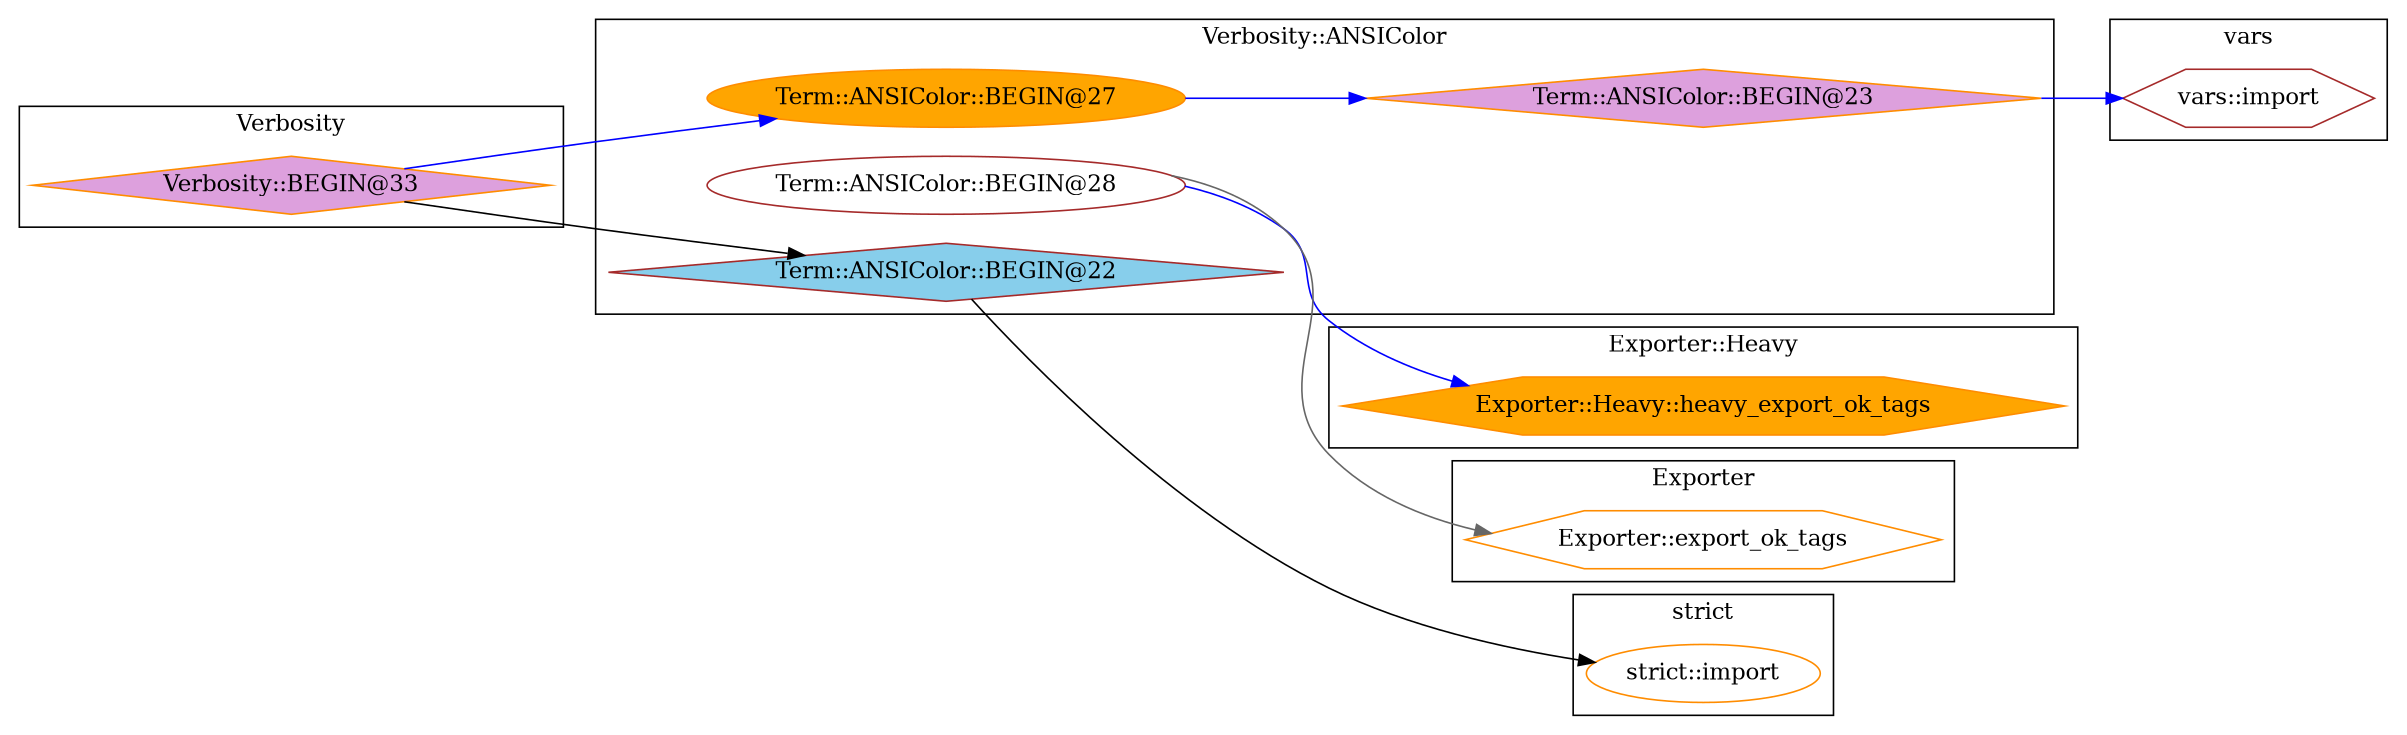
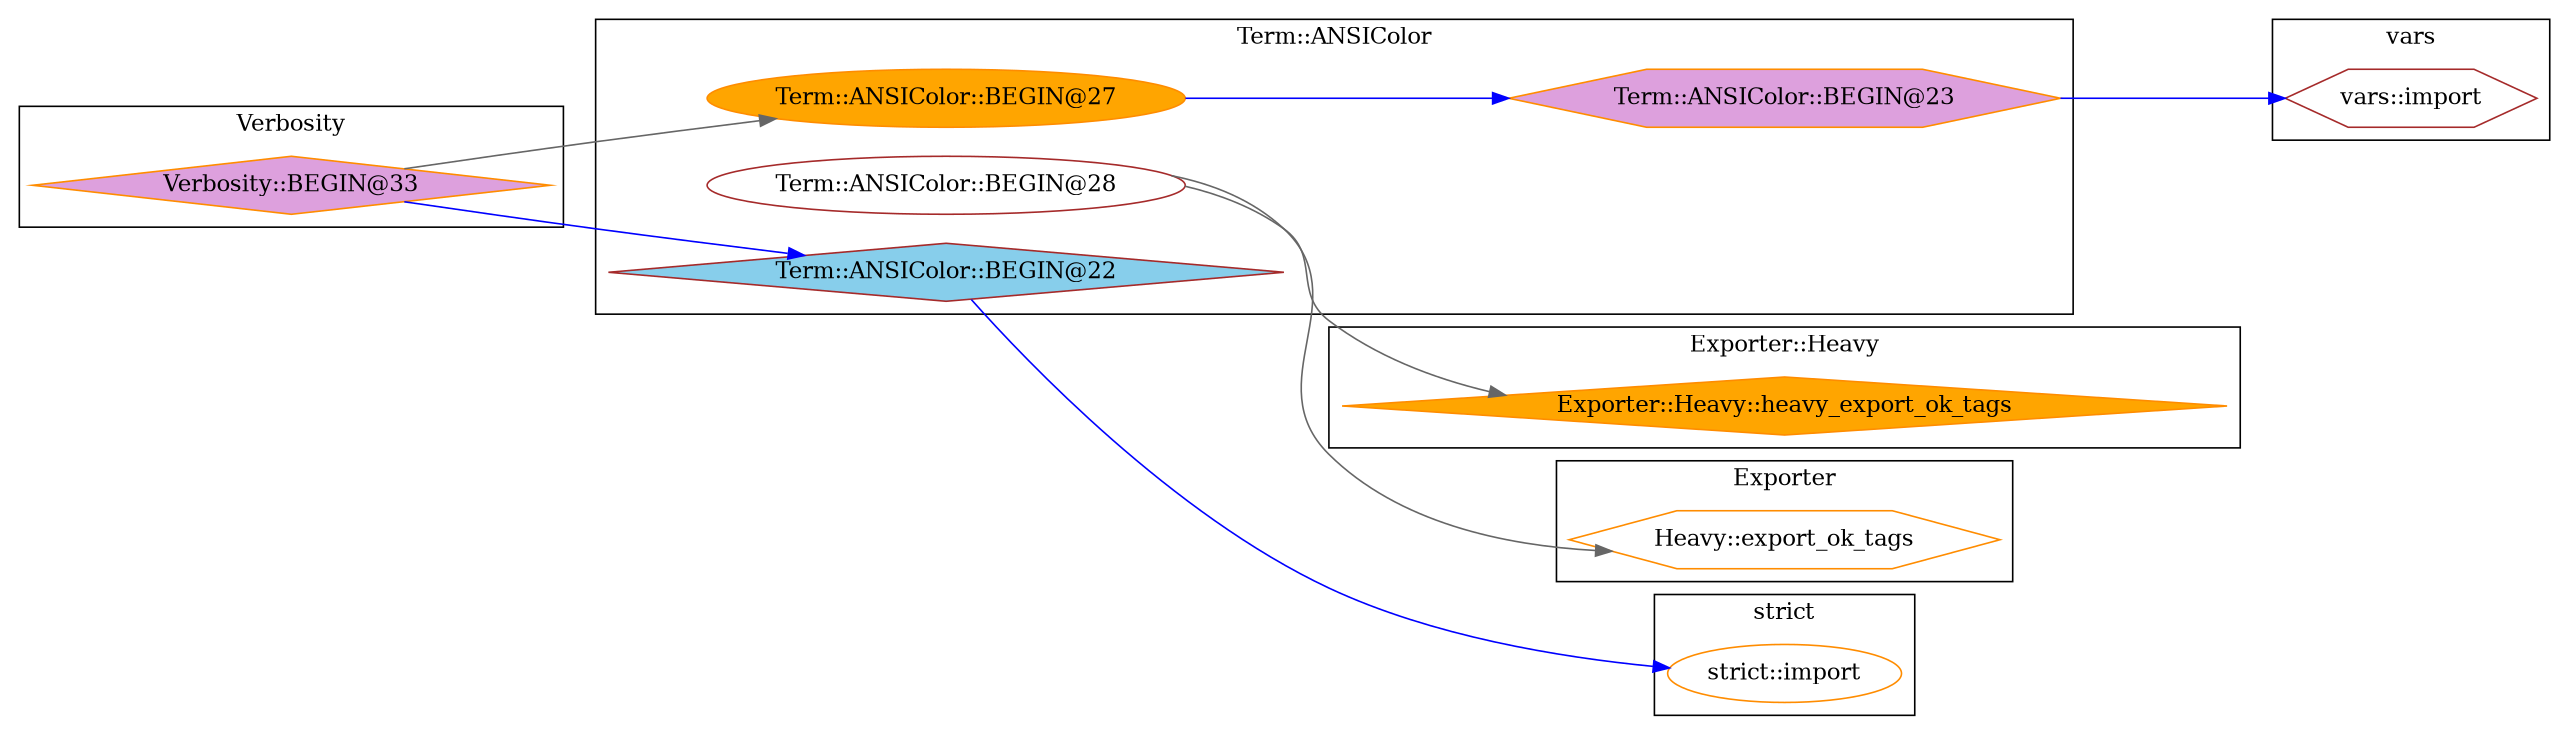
cluster "Verbosity::ANSIColor": label "Verbosity::ANSIColor" -> "Term::ANSIColor"
node "Term::ANSIColor::BEGIN@23": shape diamond -> hexagon
edge "Verbosity::BEGIN@33" -> "Term::ANSIColor::BEGIN@27": color blue -> gray40
edge "Verbosity::BEGIN@33" -> "Term::ANSIColor::BEGIN@22": color black -> blue
edge "Term::ANSIColor::BEGIN@28" -> "Exporter::Heavy::heavy_export_ok_tags": color blue -> gray40
node "Exporter::Heavy::heavy_export_ok_tags": shape hexagon -> diamond
edge "Term::ANSIColor::BEGIN@22" -> "strict::import": color black -> blue
node "Exporter::export_ok_tags": label "Exporter::export_ok_tags" -> "Heavy::export_ok_tags"
